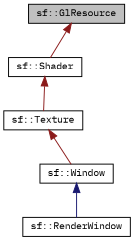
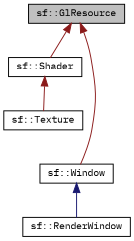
edge "sf::Window" -> "sf::Texture": now "sf::Window" -> "sf::GlResource"
